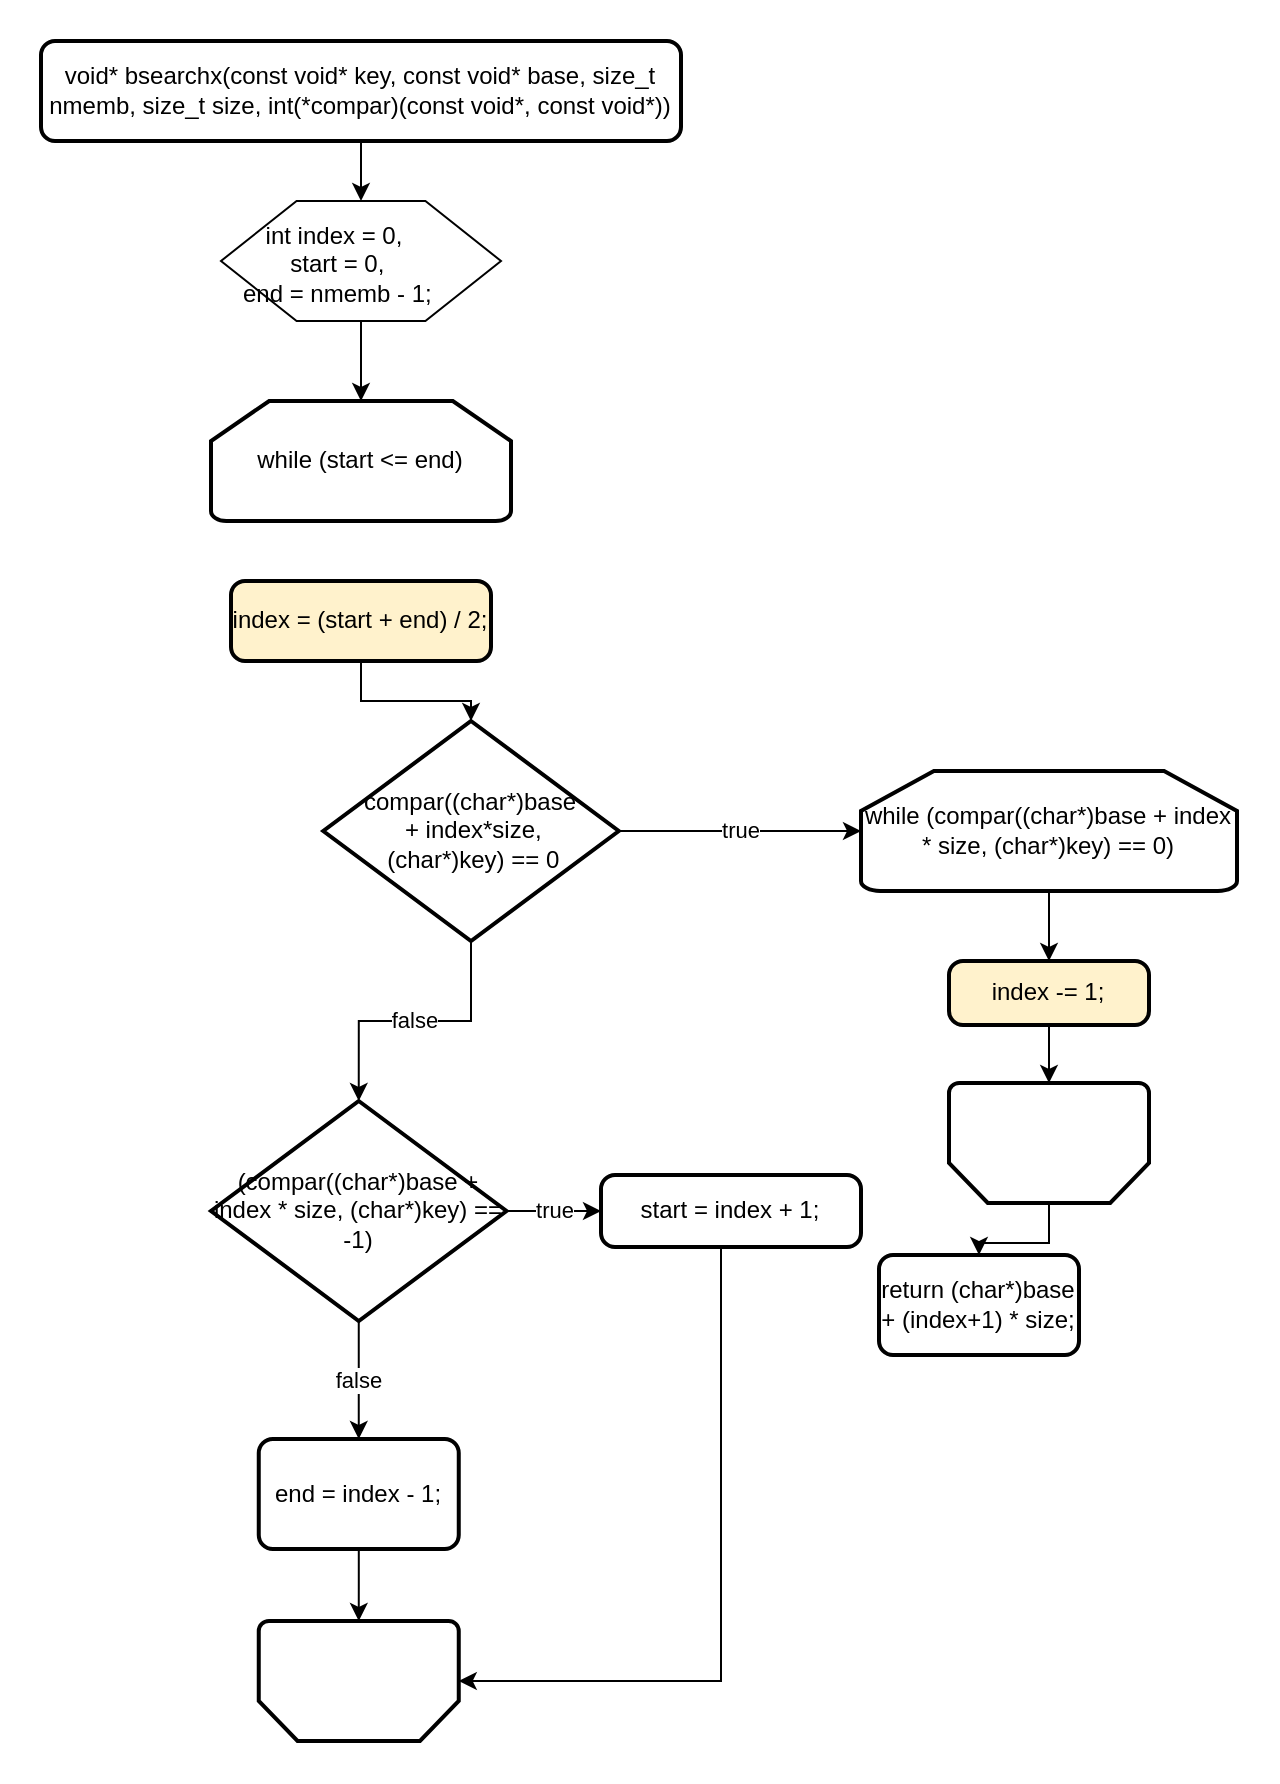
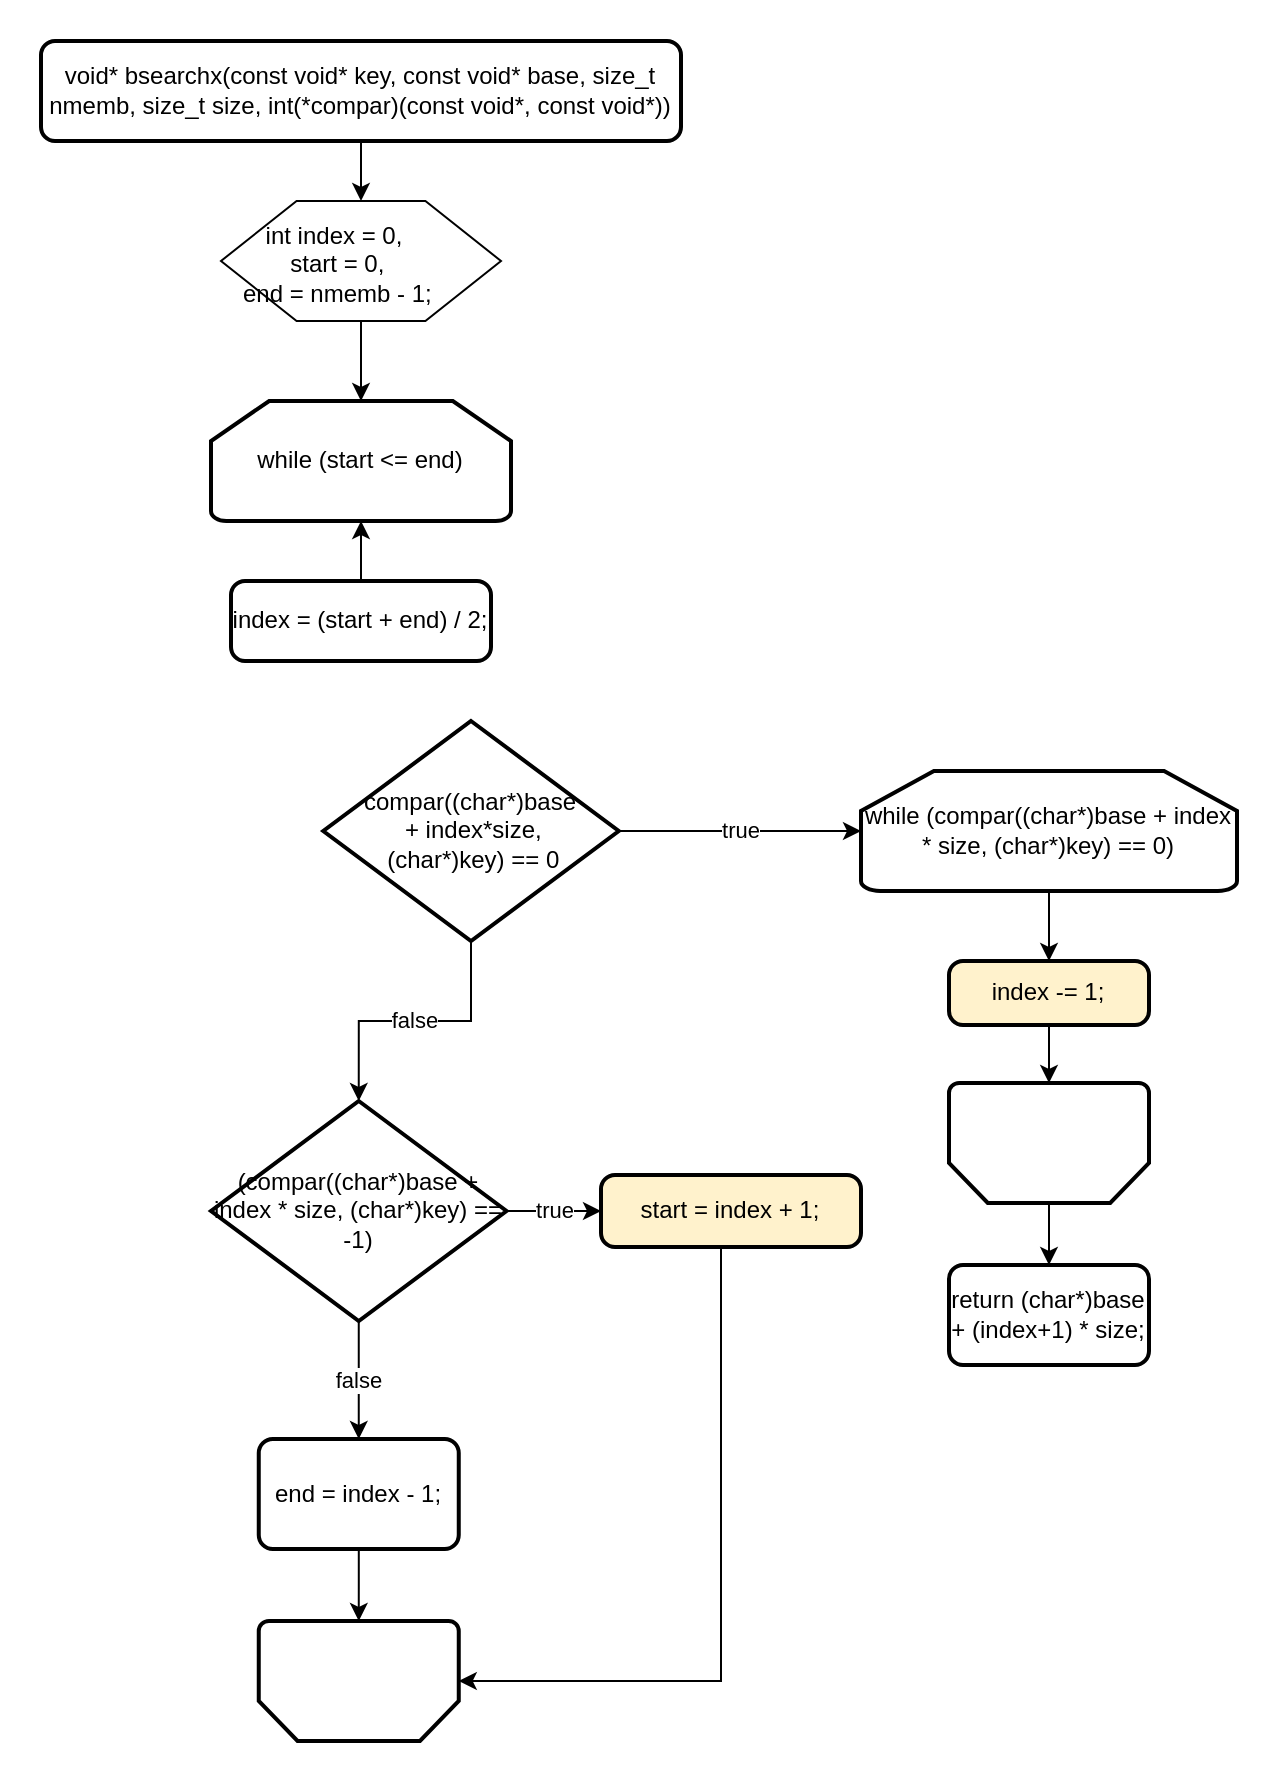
node "index = (start + end) / 2;": fillcolor #fff2cc -> #ffffff
edge "index = (start + end) / 2;" -> "compar((char*)base + index*size, (char*)key) == 0": now "index = (start + end) / 2;" -> "while (start <= end)"
node "start = index + 1;": fillcolor #ffffff -> #fff2cc
node "return (char*)base + (index+1) * size;": moved (979, 1305) -> (1049, 1315)
